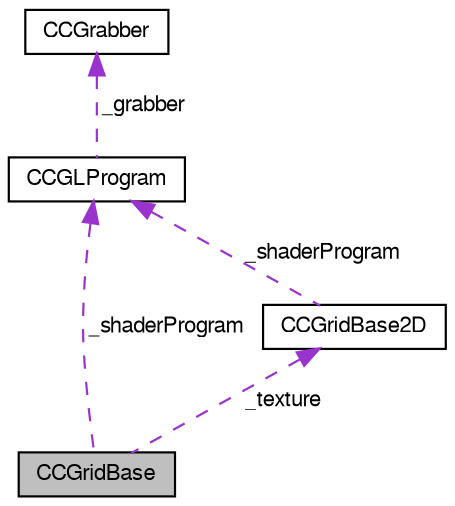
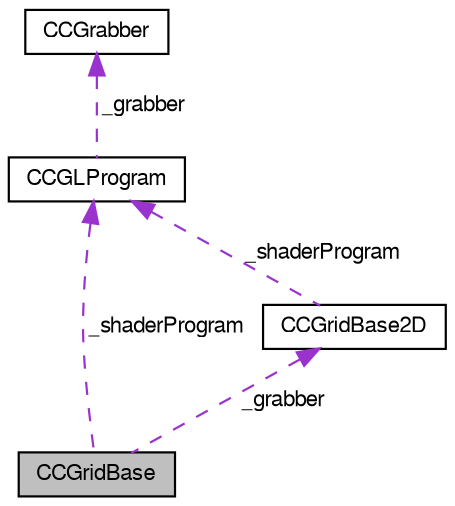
edge "CCGridBase" -> "CCGridBase2D": label " _texture" -> " _grabber"
